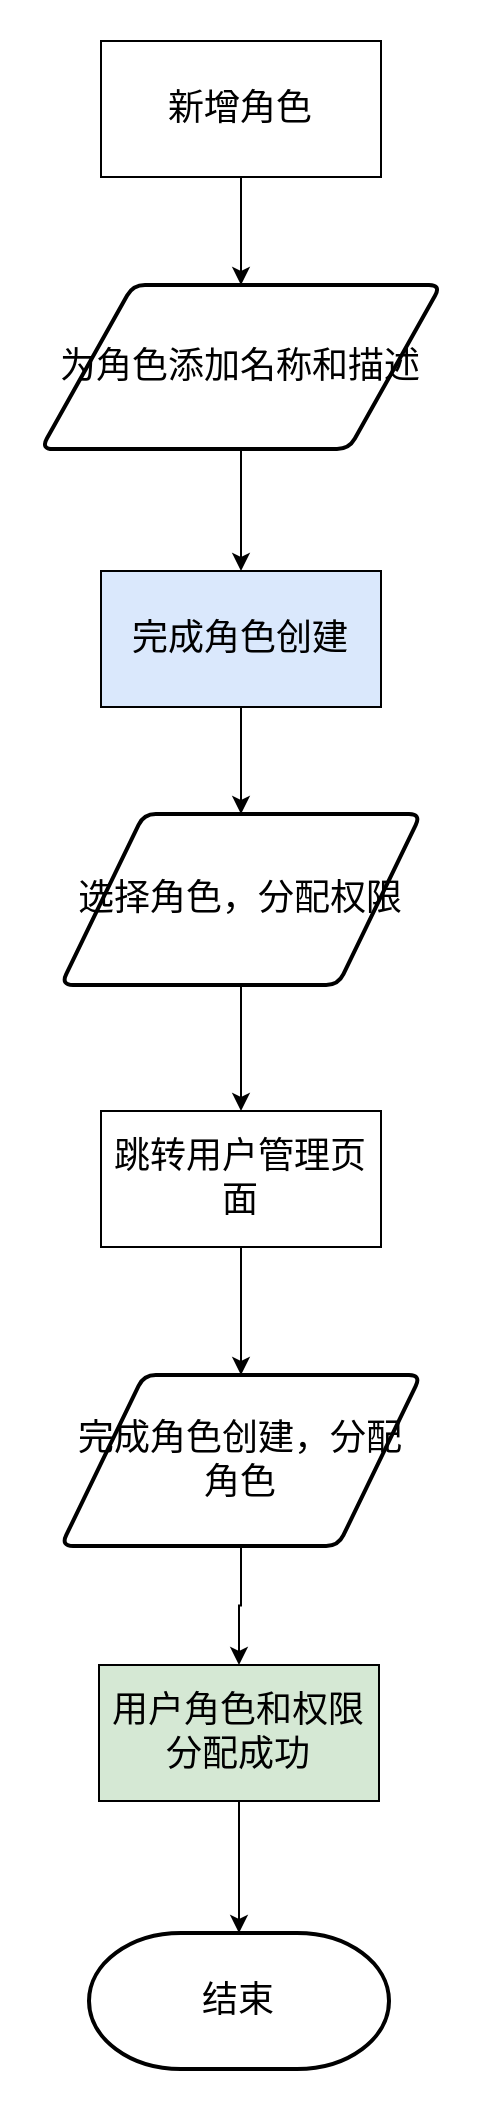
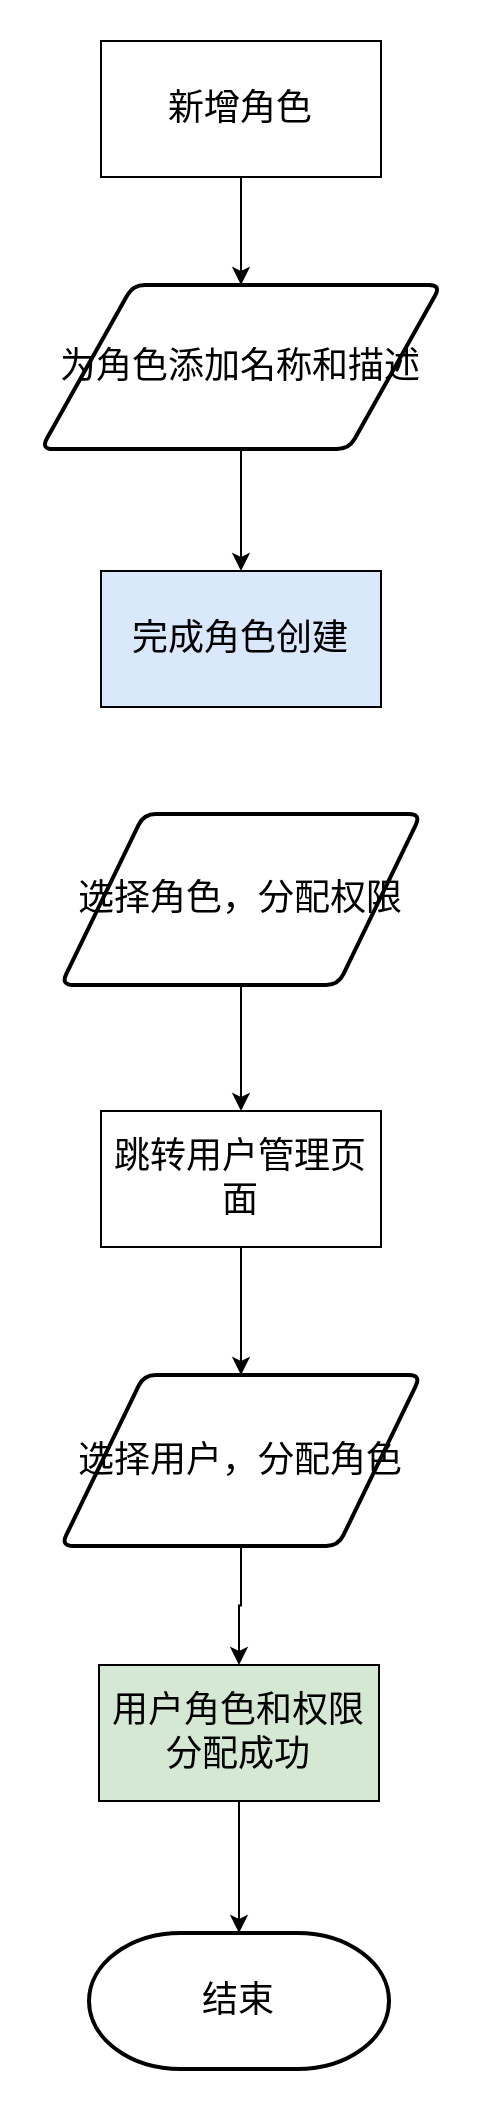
edge "完成角色创建" -> "选择角色，分配权限": removed
node "完成角色创建，分配角色": label "完成角色创建，分配角色" -> "选择用户，分配角色"
